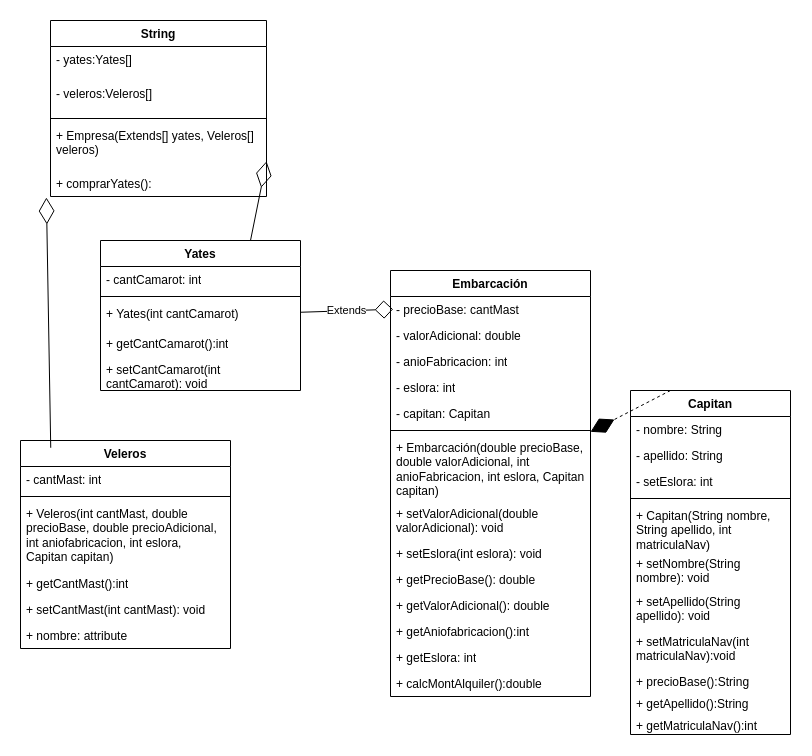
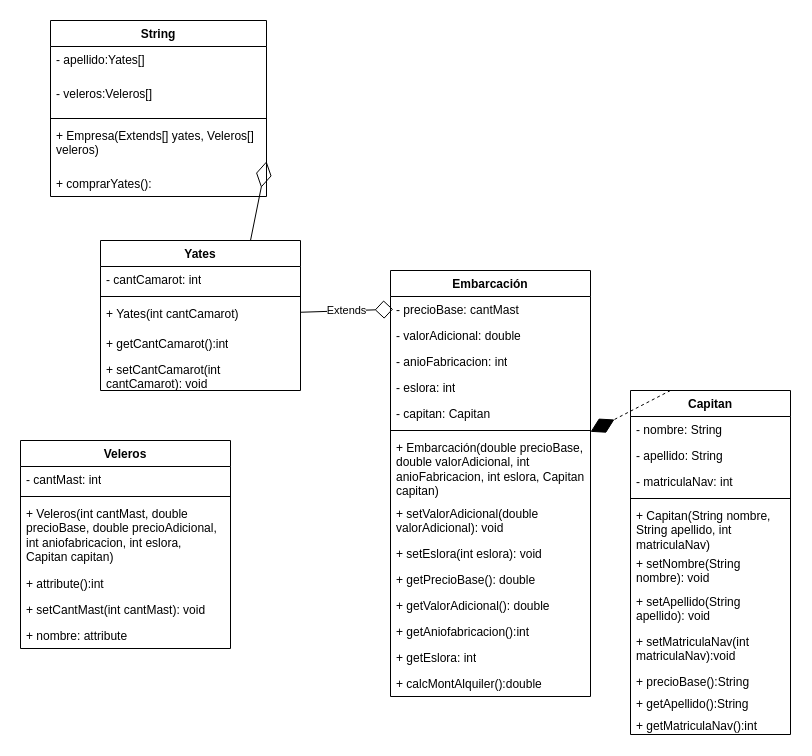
node "- yates:Yates[]": label "- yates:Yates[]" -> "- apellido:Yates[]"
edge "Veleros" -> "+ comprarYates():": removed
node "- setEslora: int": label "- setEslora: int" -> "- matriculaNav: int"
node "+ getCantMast():int": label "+ getCantMast():int" -> "+ attribute():int"
